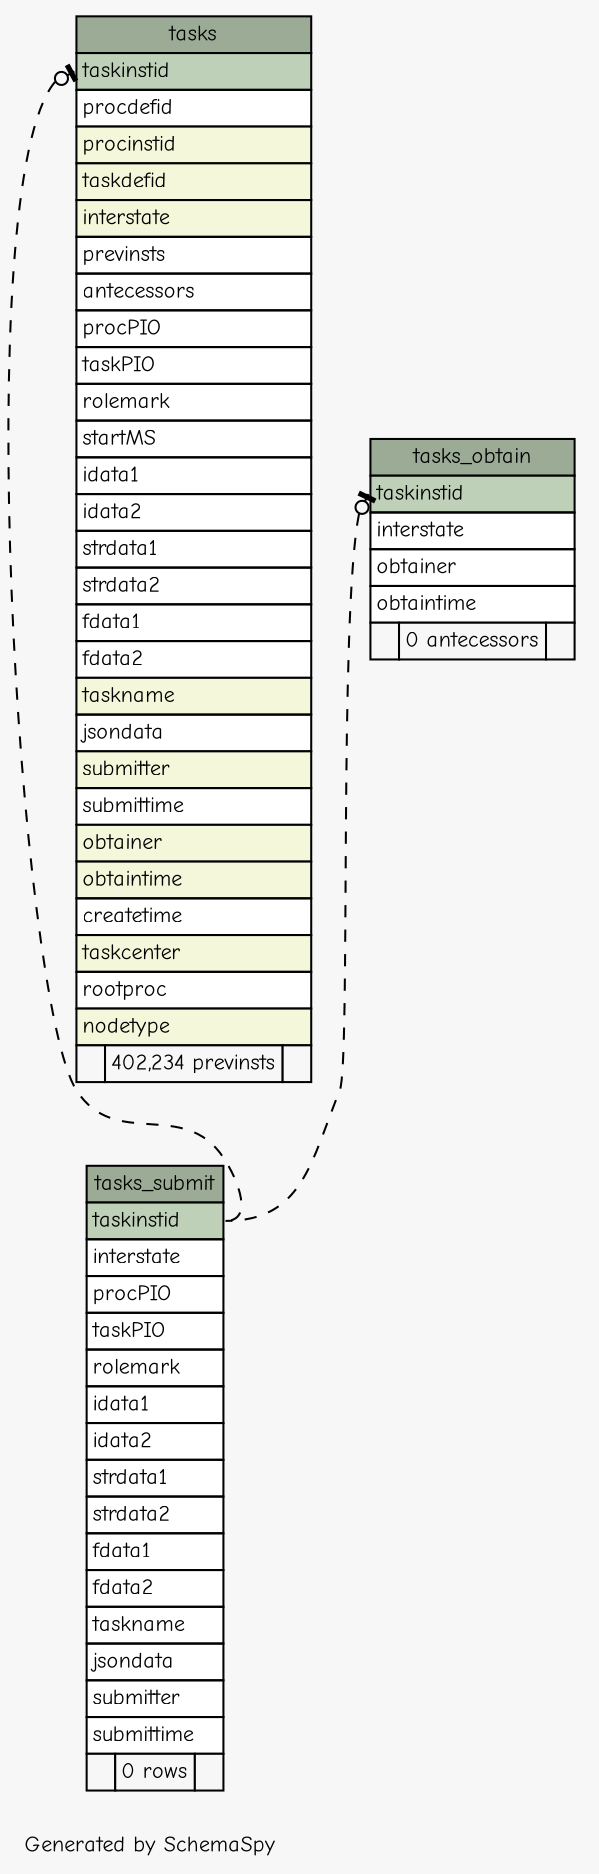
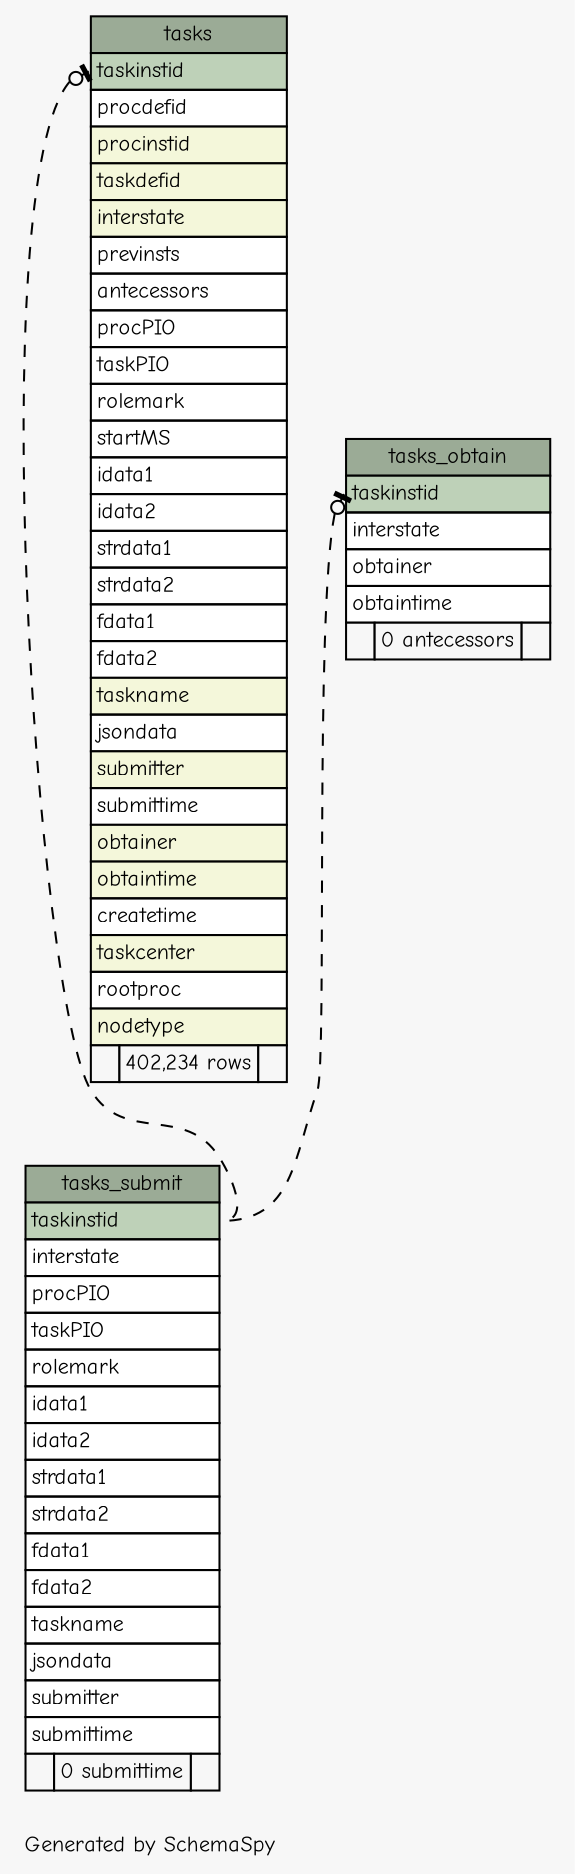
node "tasks": text "402,234 previnsts" -> "402,234 rows"
node "tasks_submit": text "0 rows" -> "0 submittime"
